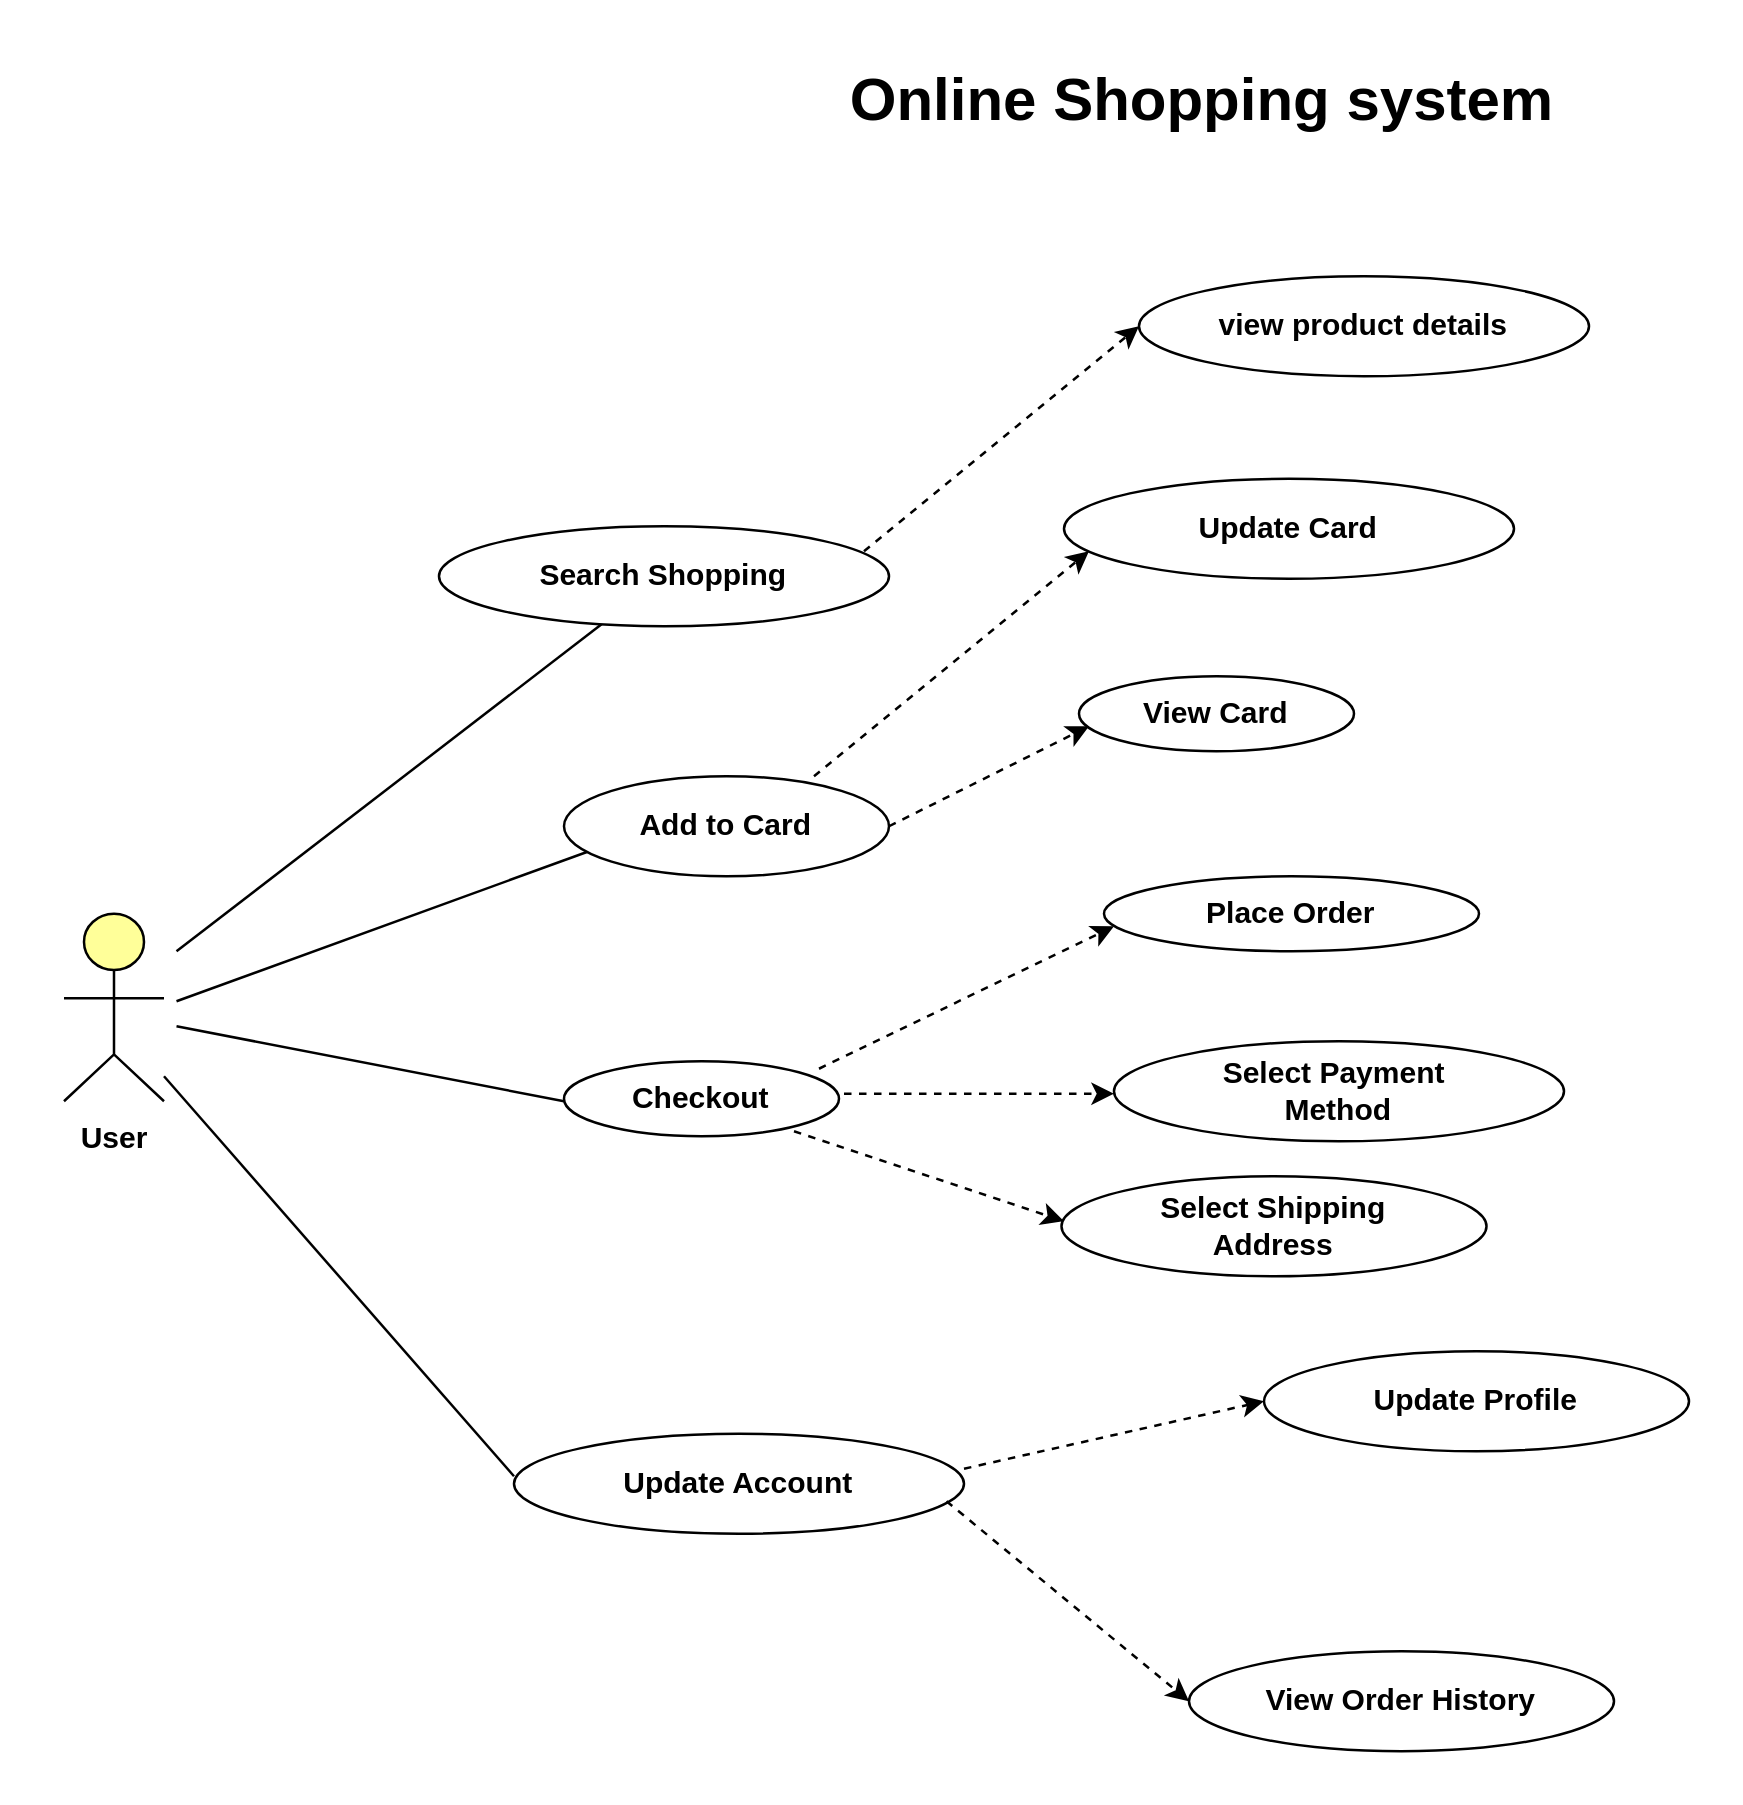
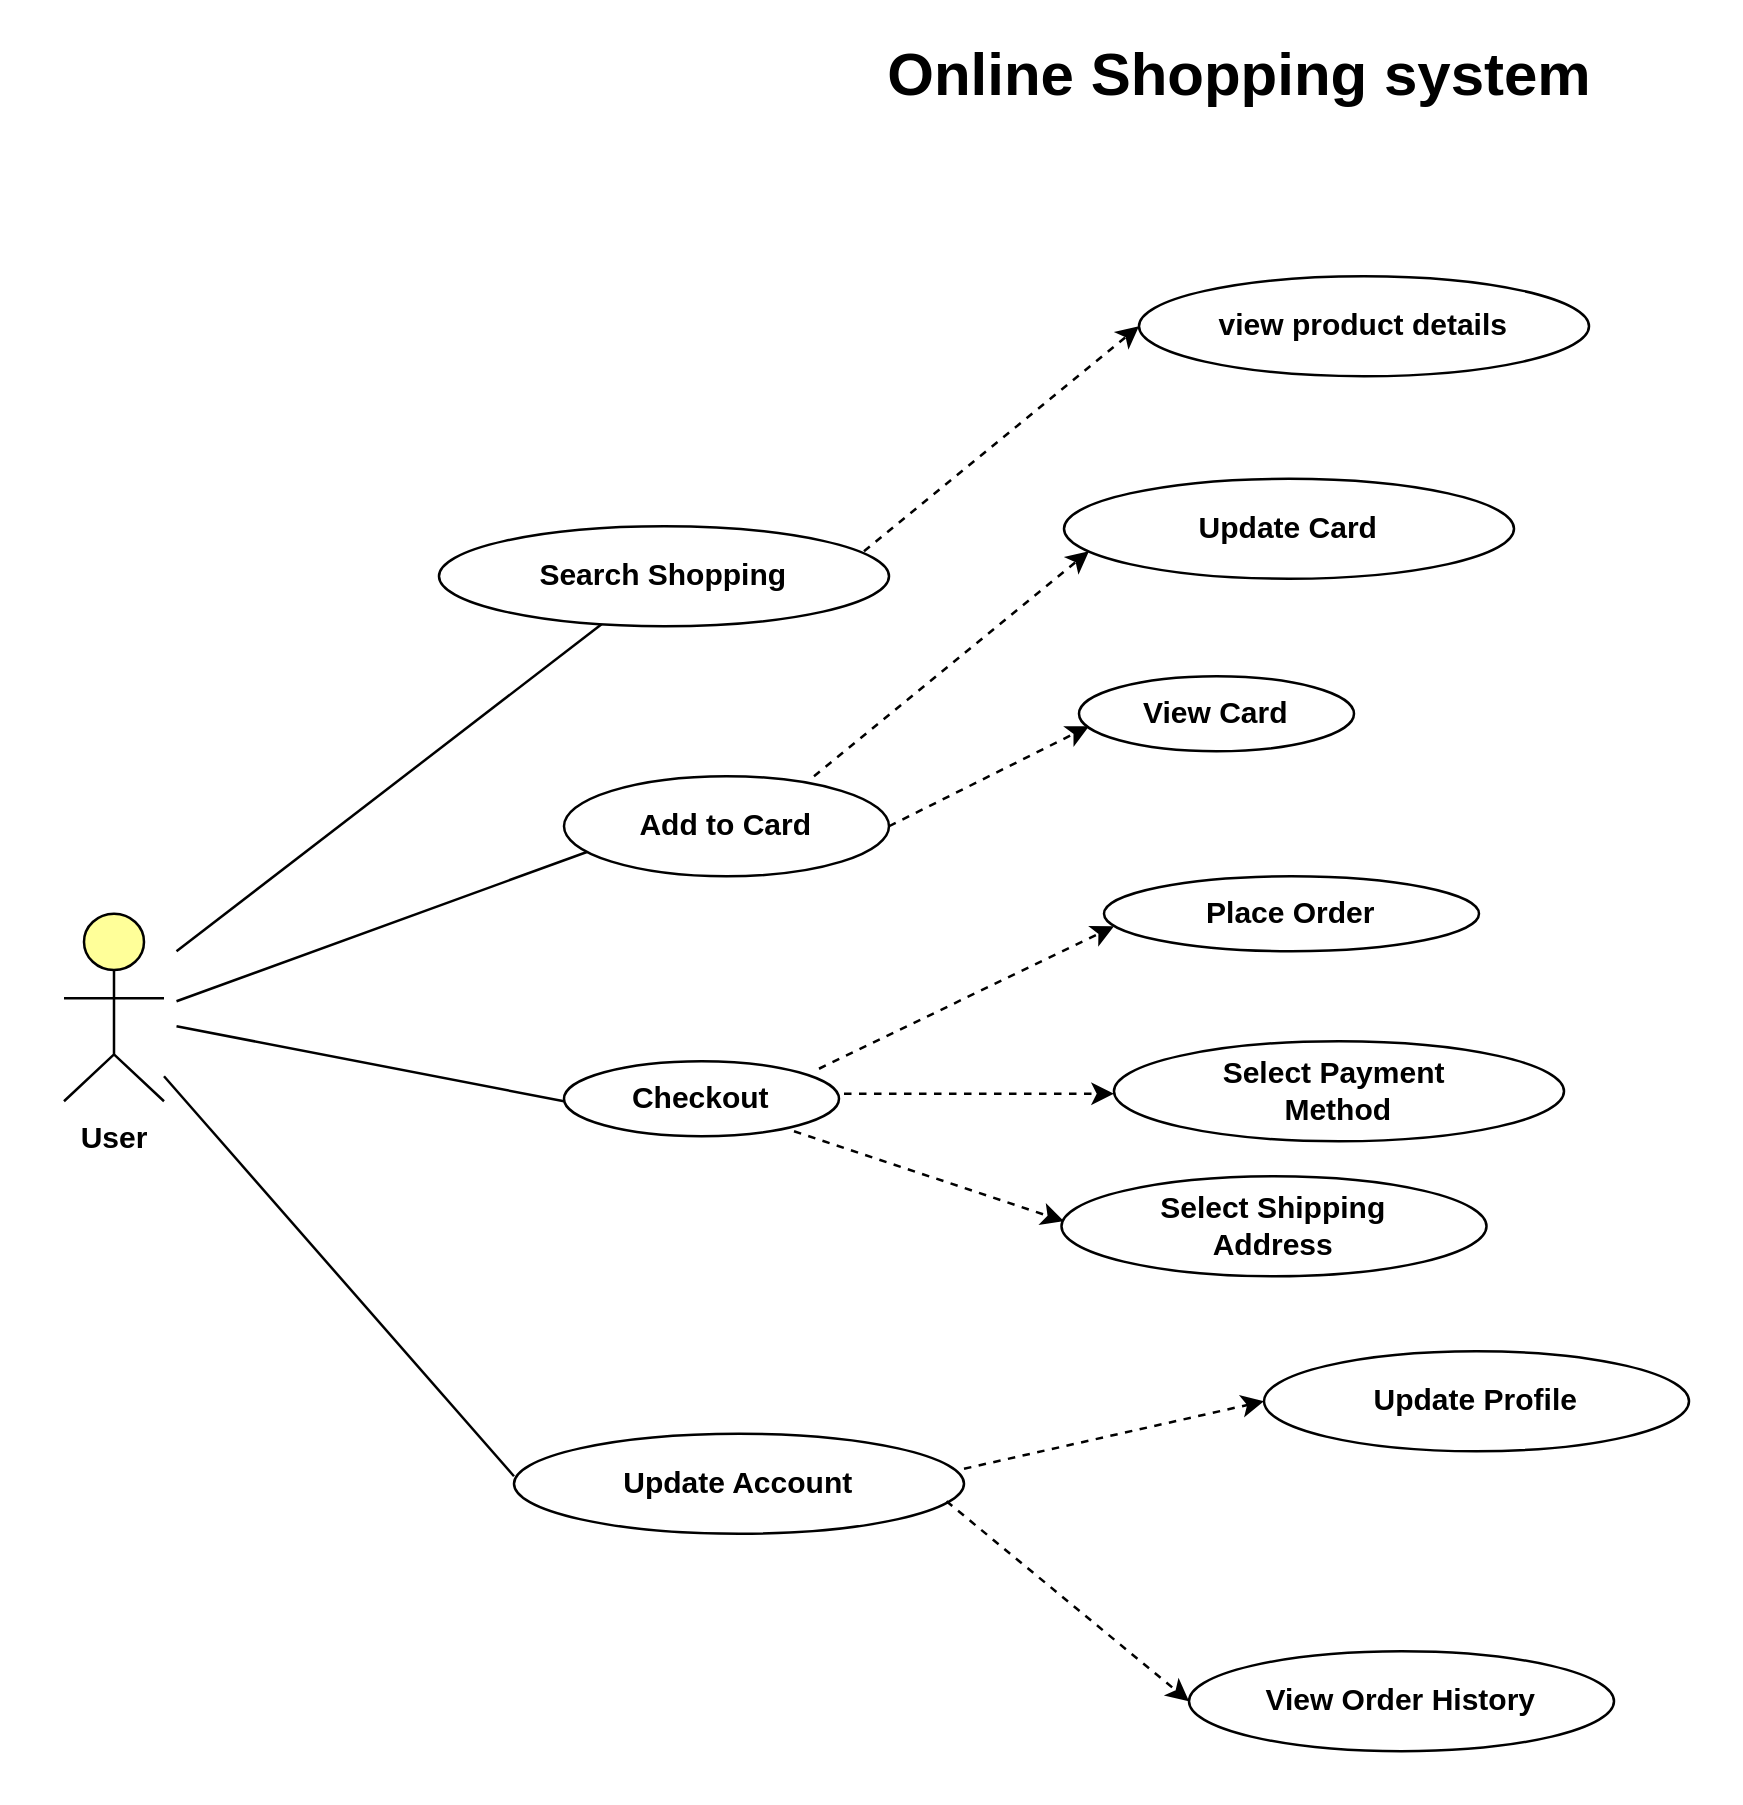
node "Online Shopping system": moved (1201, 101) -> (1239, 76)
